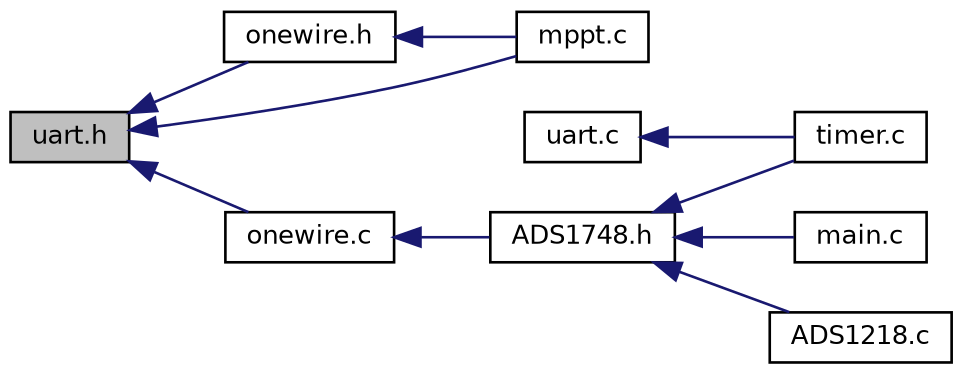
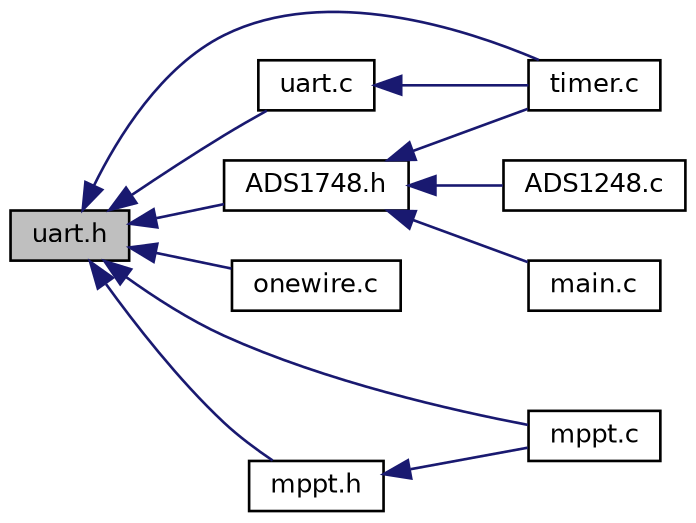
edge "timer.c" -> "uart.h": added
node "onewire.h": label "onewire.h" -> "mppt.h"
edge "uart.c" -> "uart.h": added
edge "ADS1748.h" -> "onewire.c": now "ADS1748.h" -> "uart.h"
node "ADS1218.c": label "ADS1218.c" -> "ADS1248.c"
